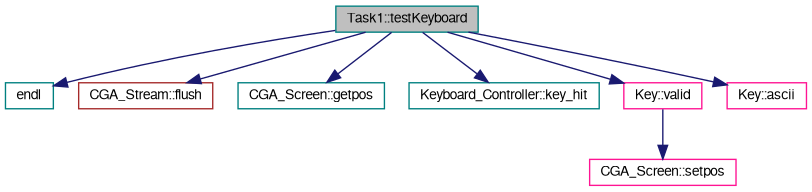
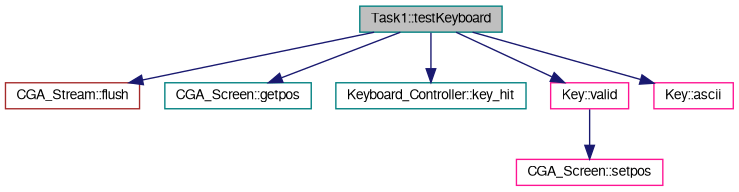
node "endl": removed
